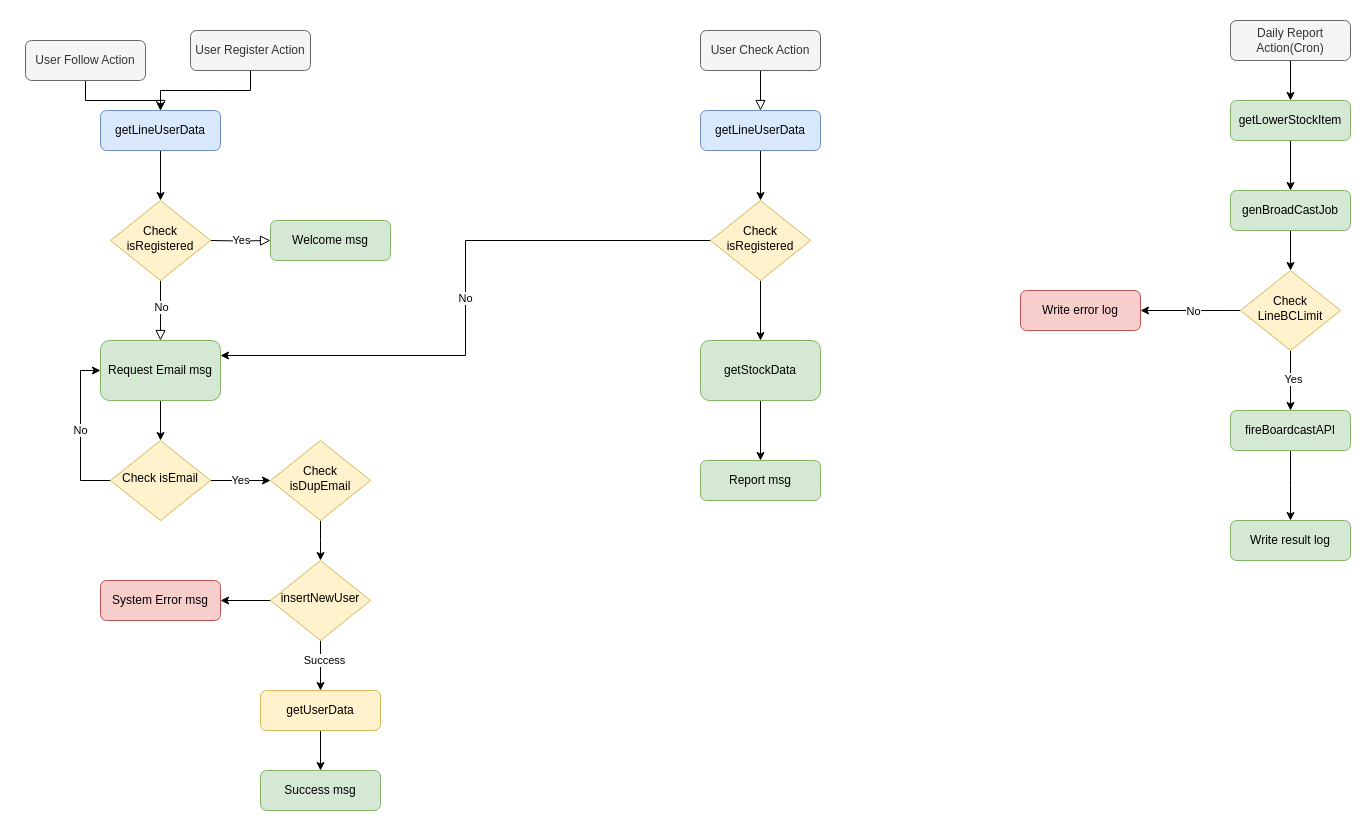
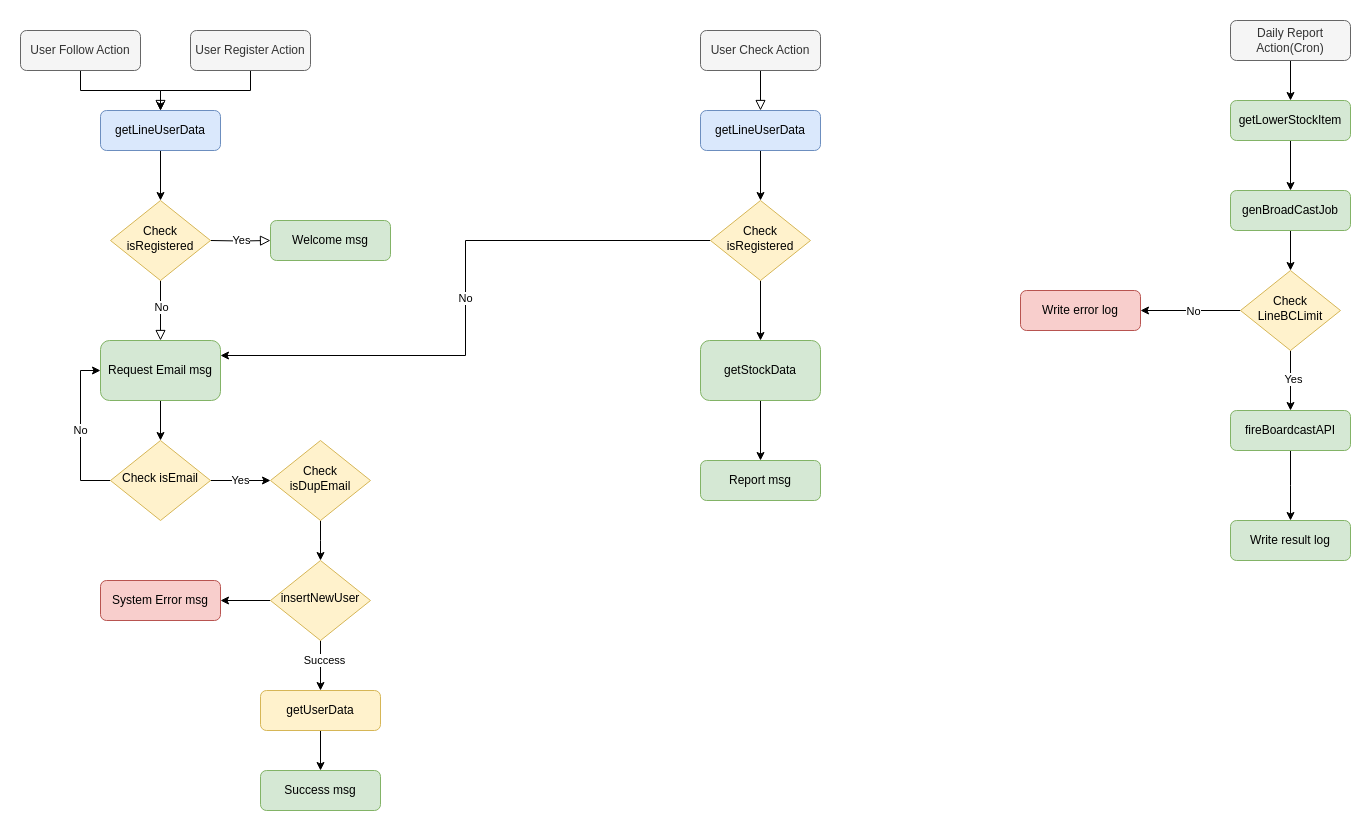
node "User Follow Action": moved (86, 61) -> (81, 51)
